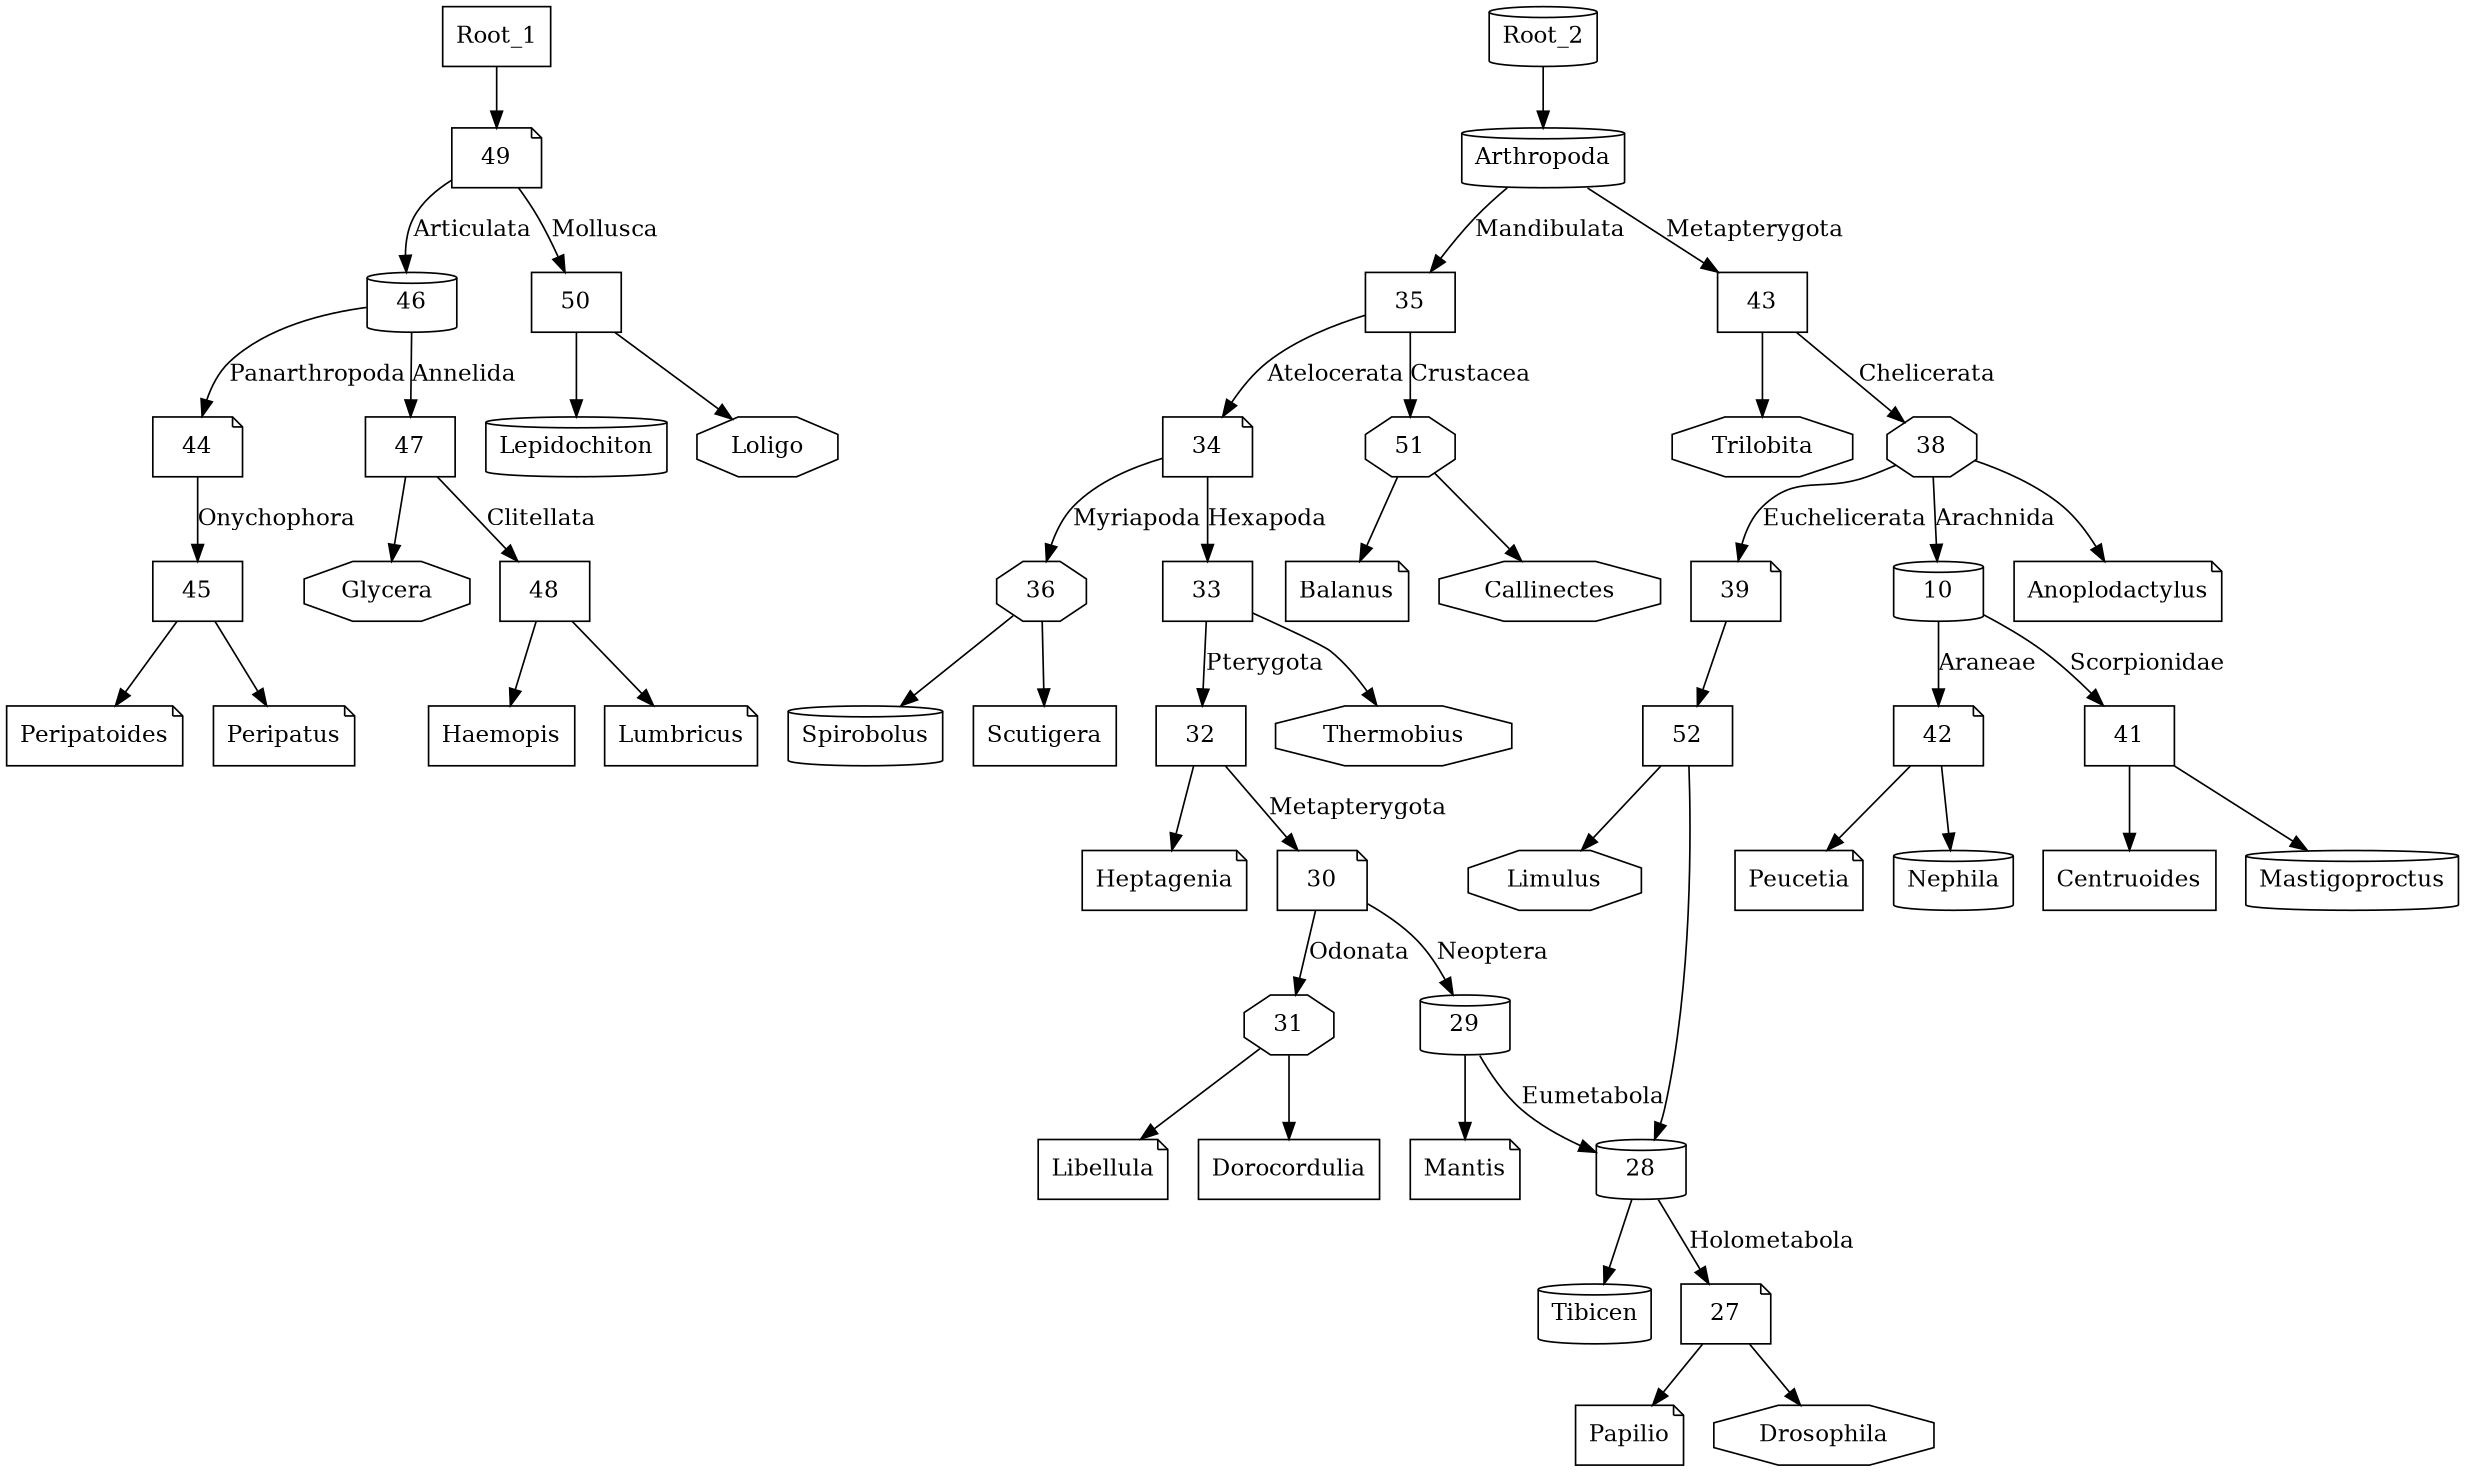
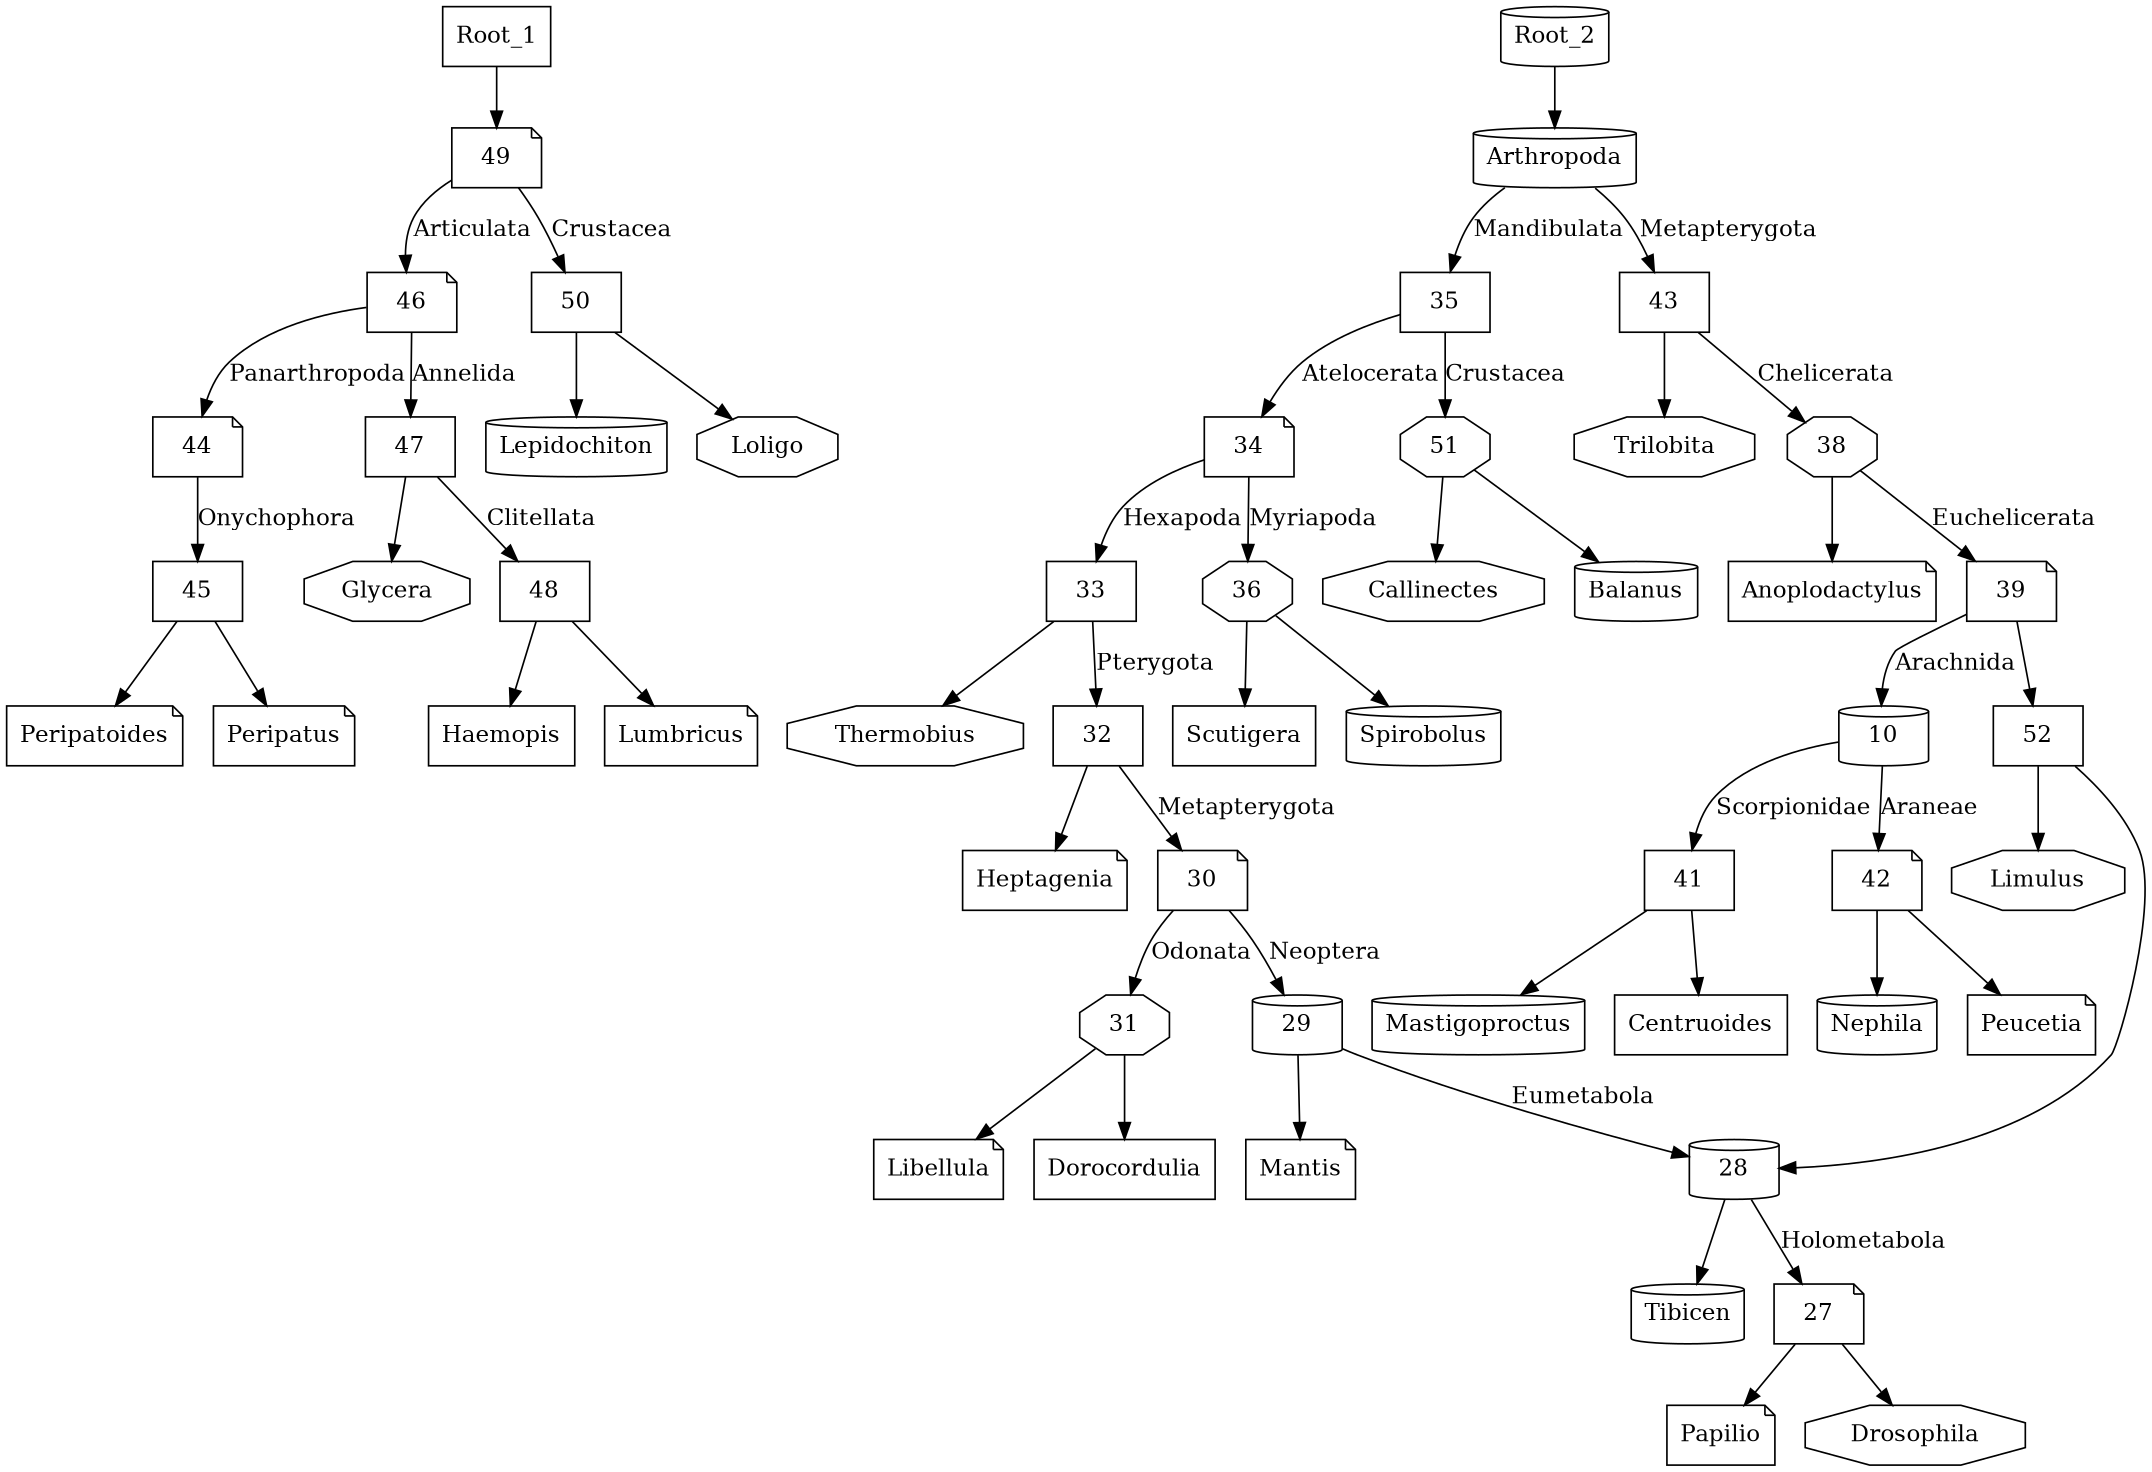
edge "49" -> "50": label "Mollusca" -> "Crustacea"
node "46": shape cylinder -> note
edge "38" -> "10": now "39" -> "10"
node "Balanus": shape note -> cylinder
